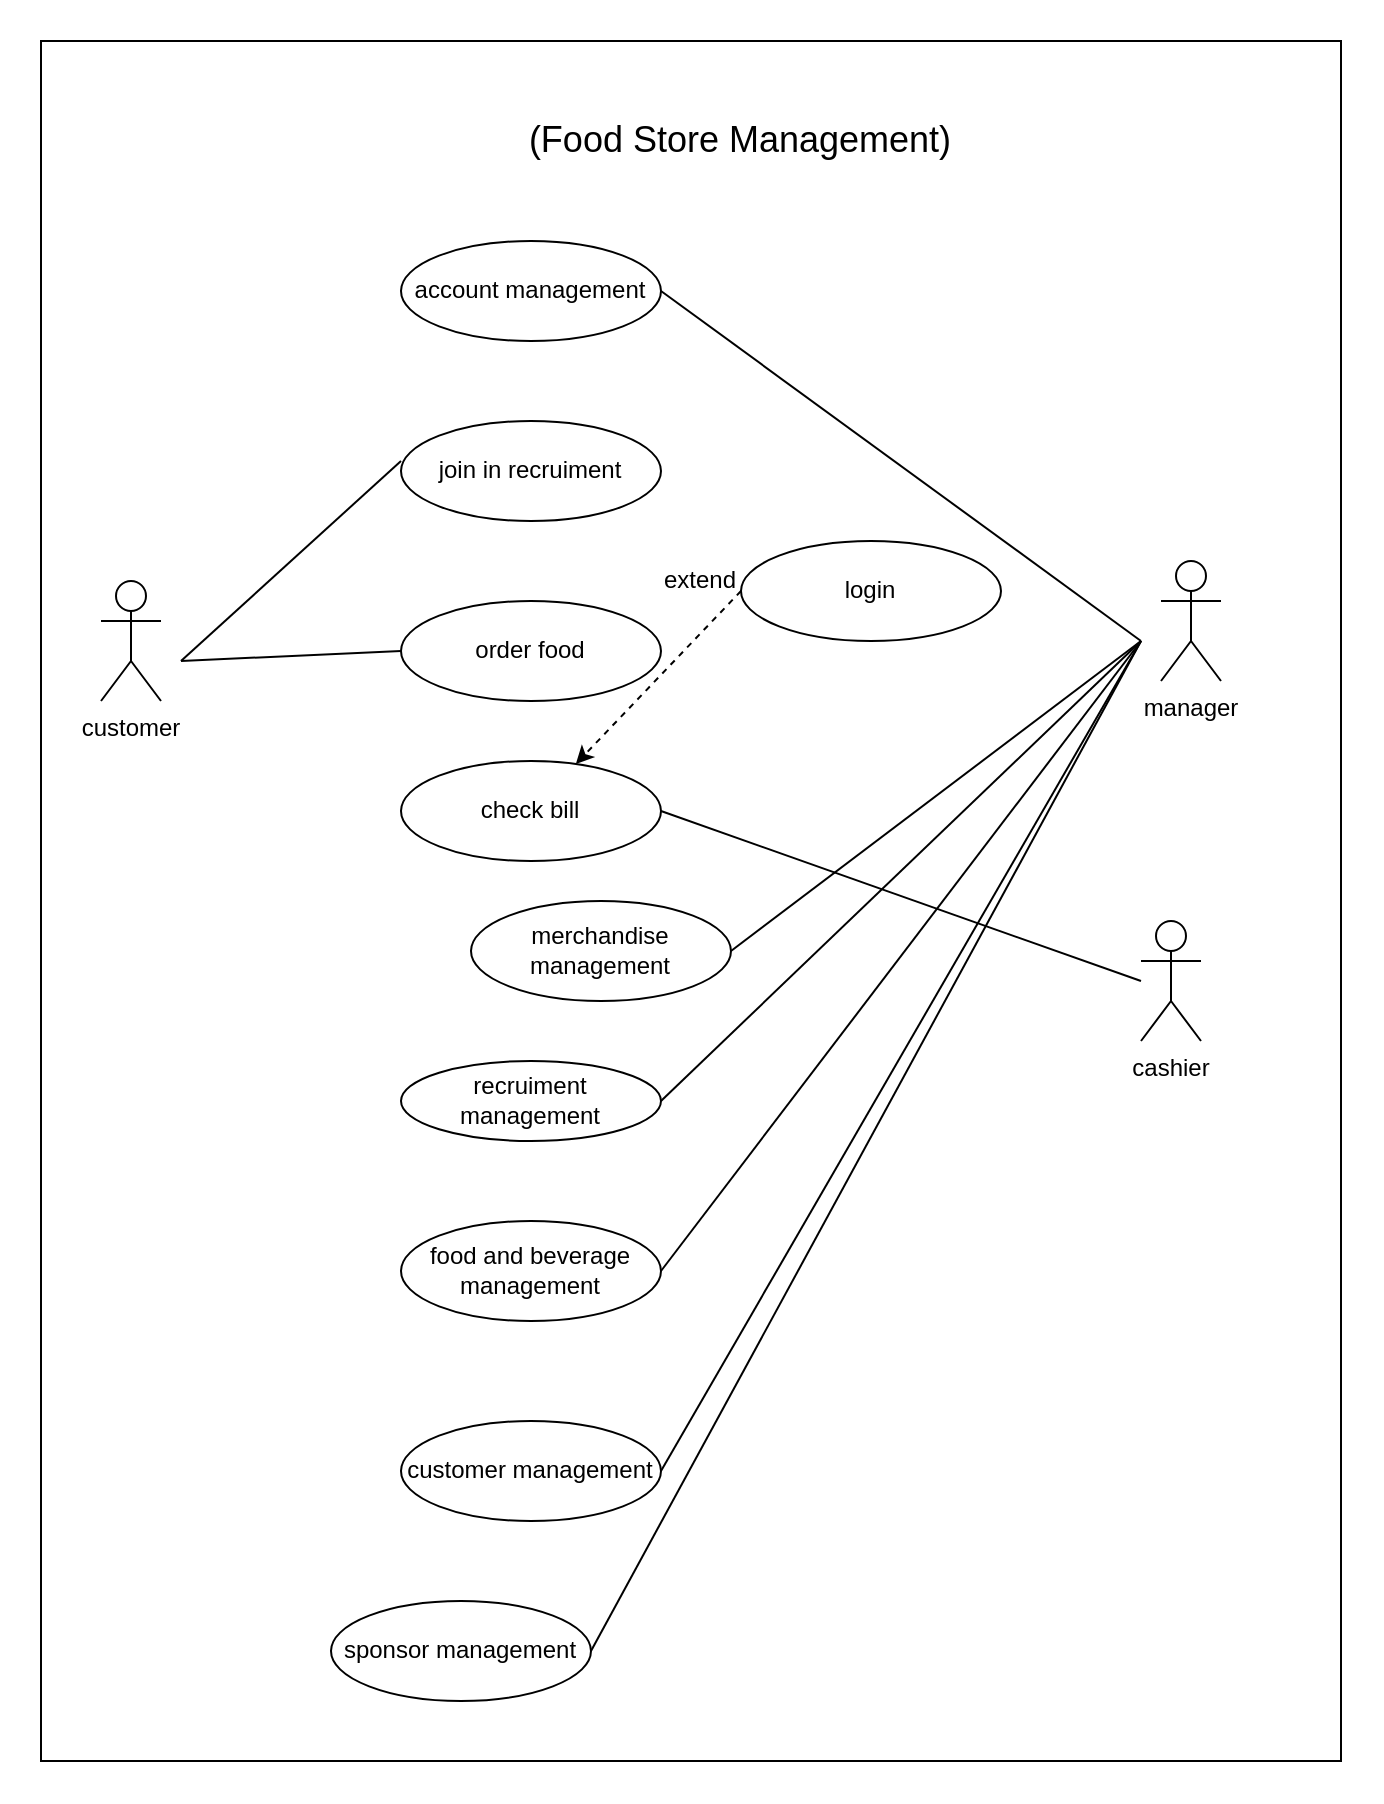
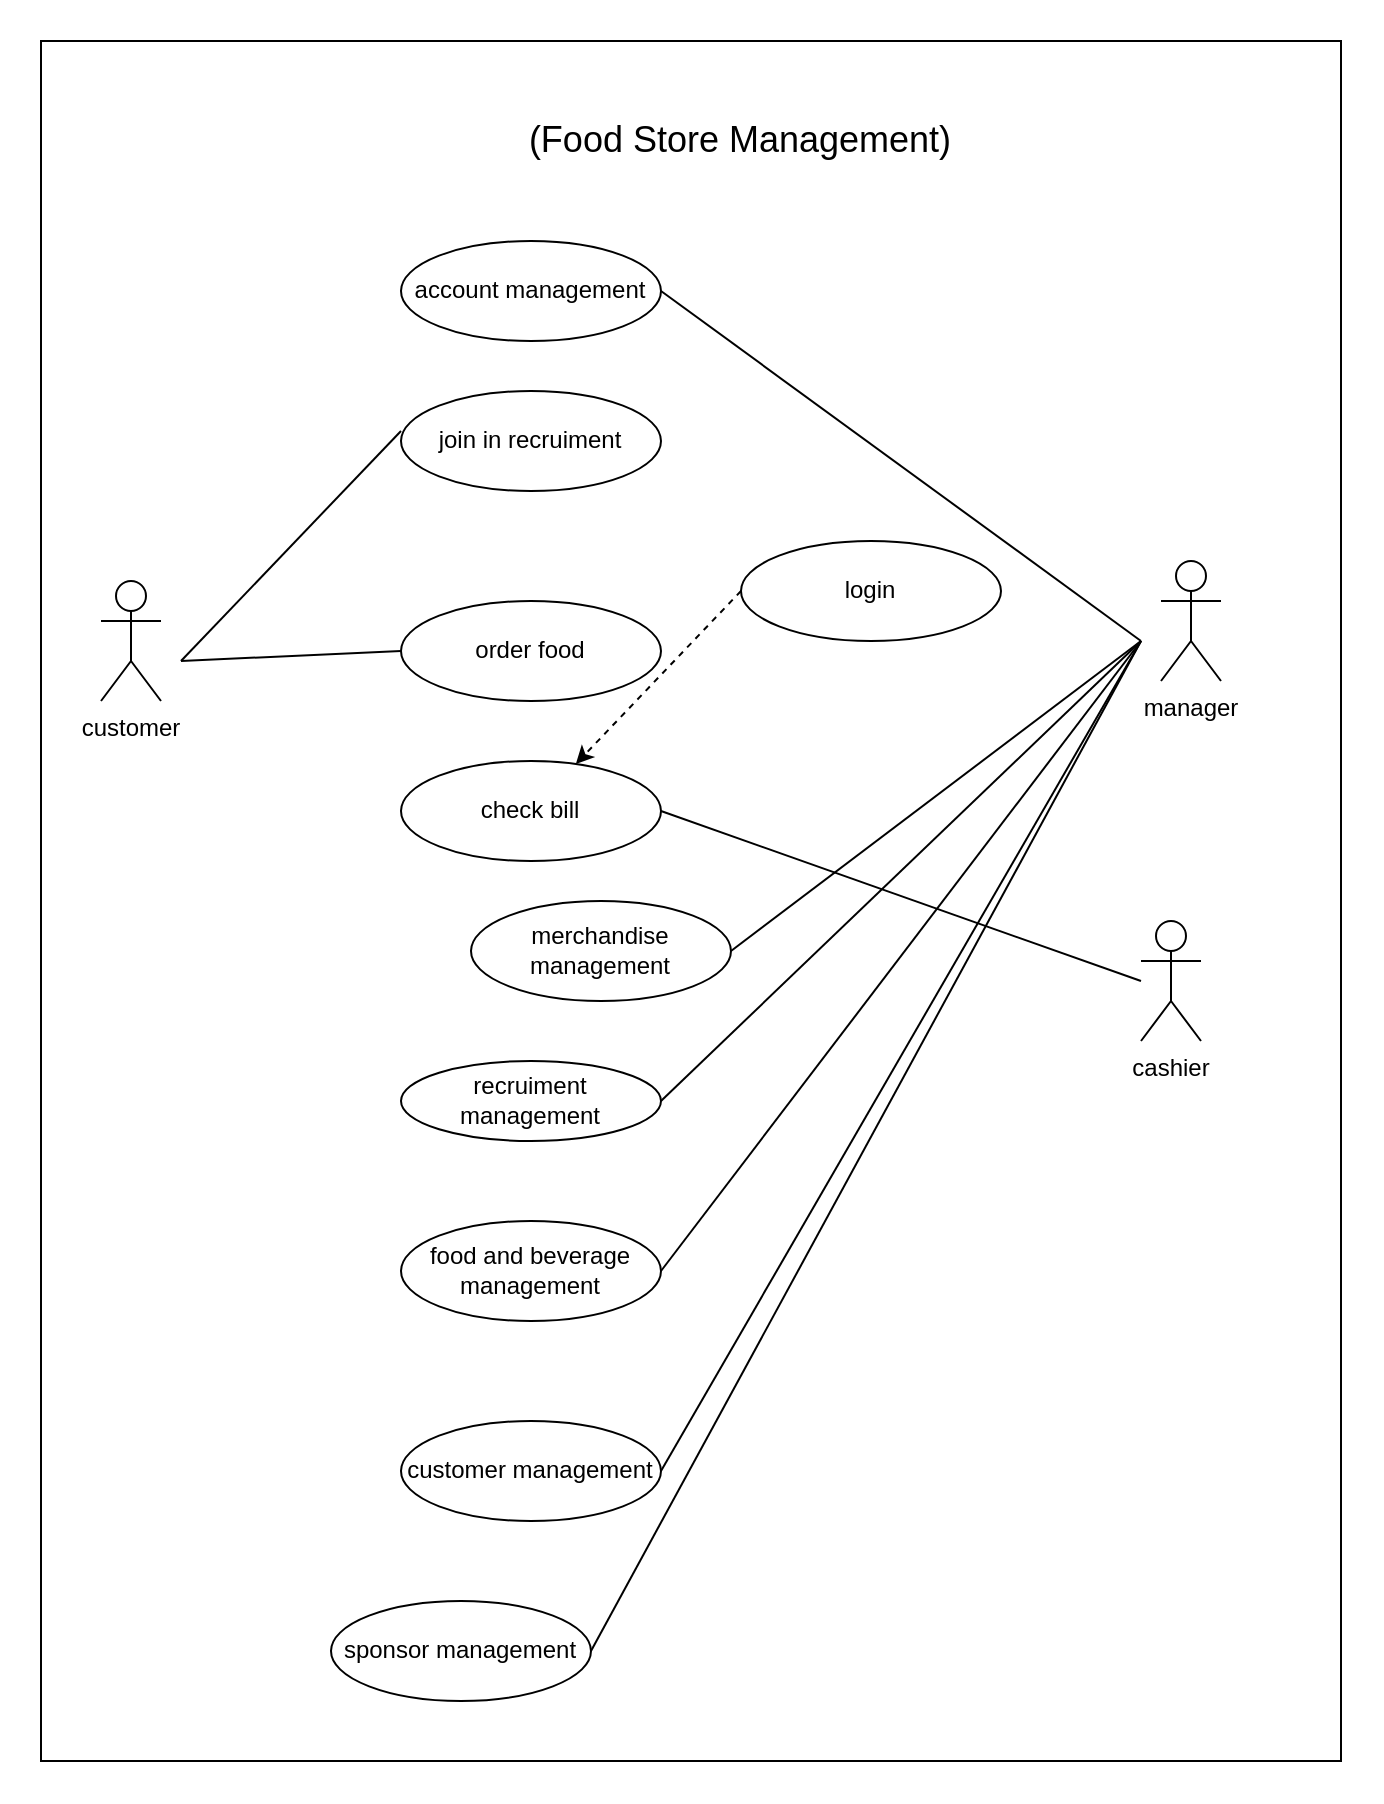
node "join in recruiment": moved (531, 471) -> (531, 441)
node "extend": removed
